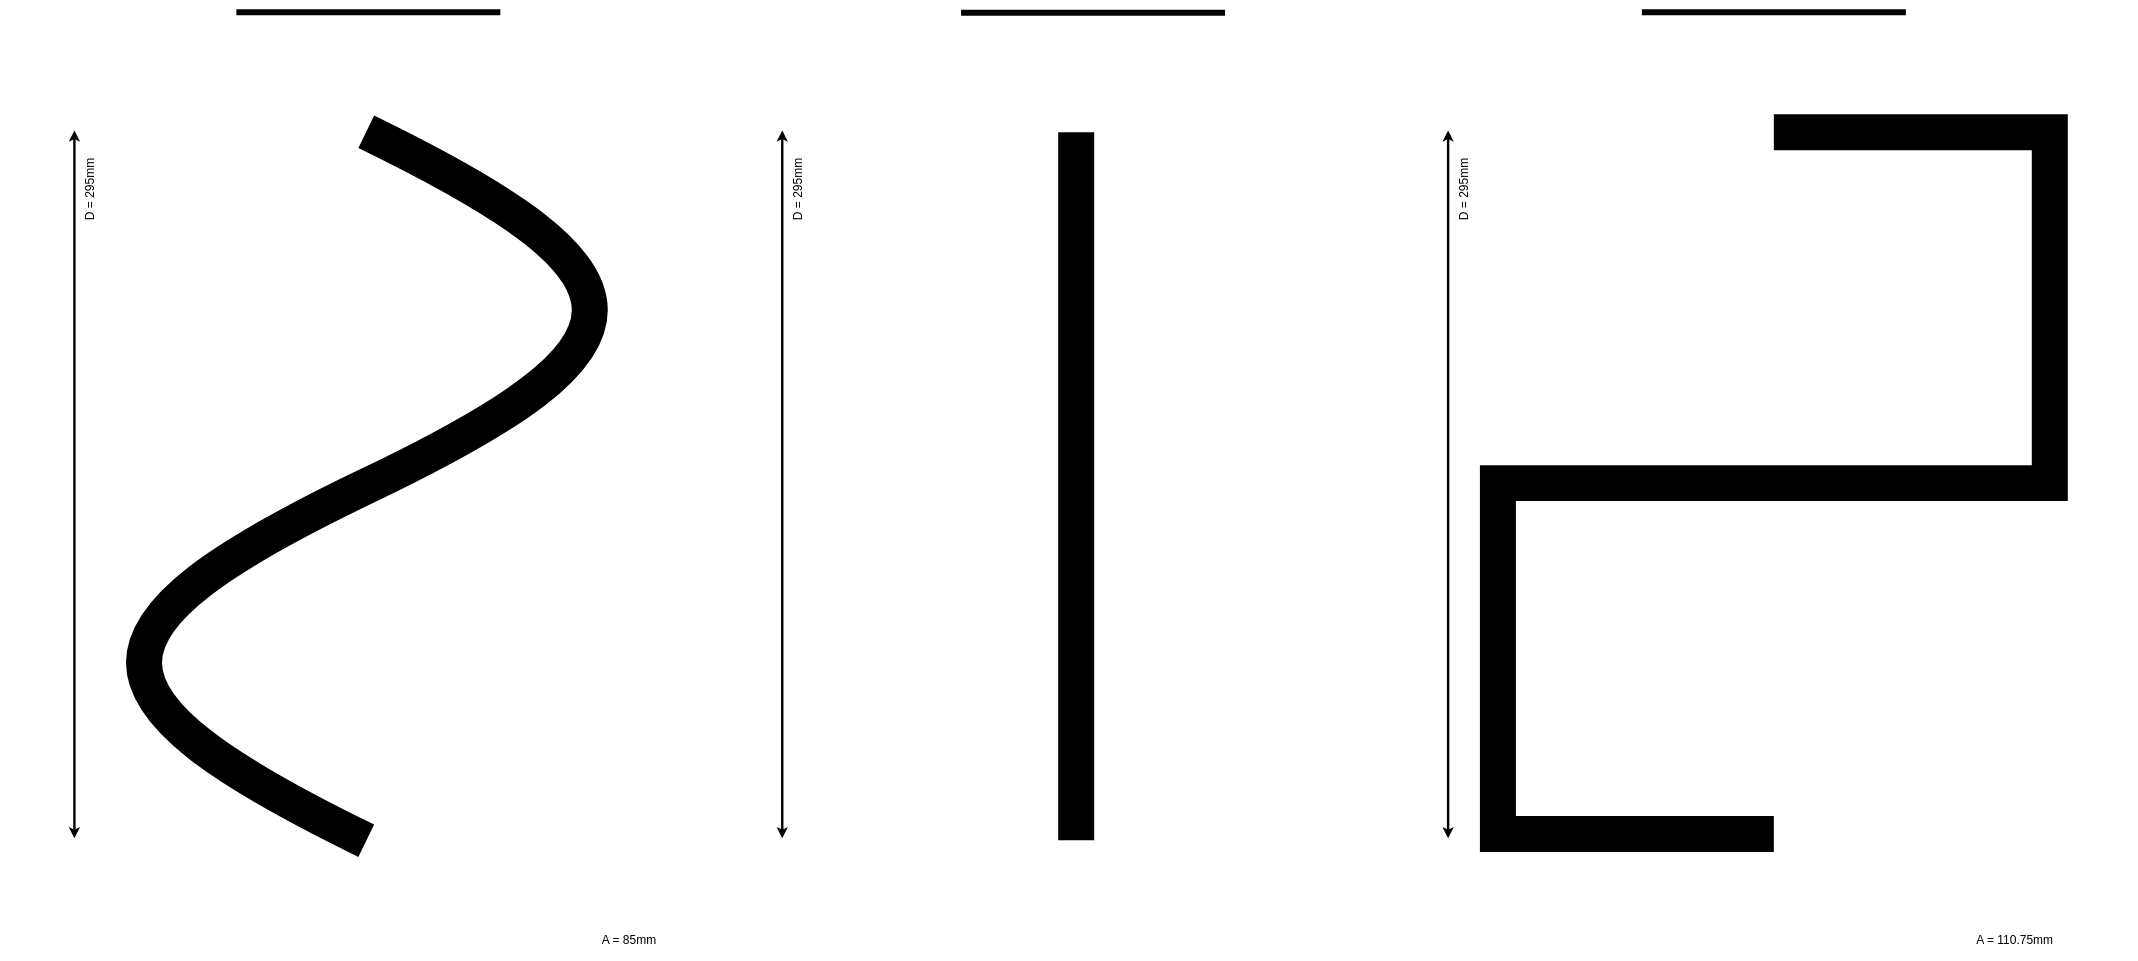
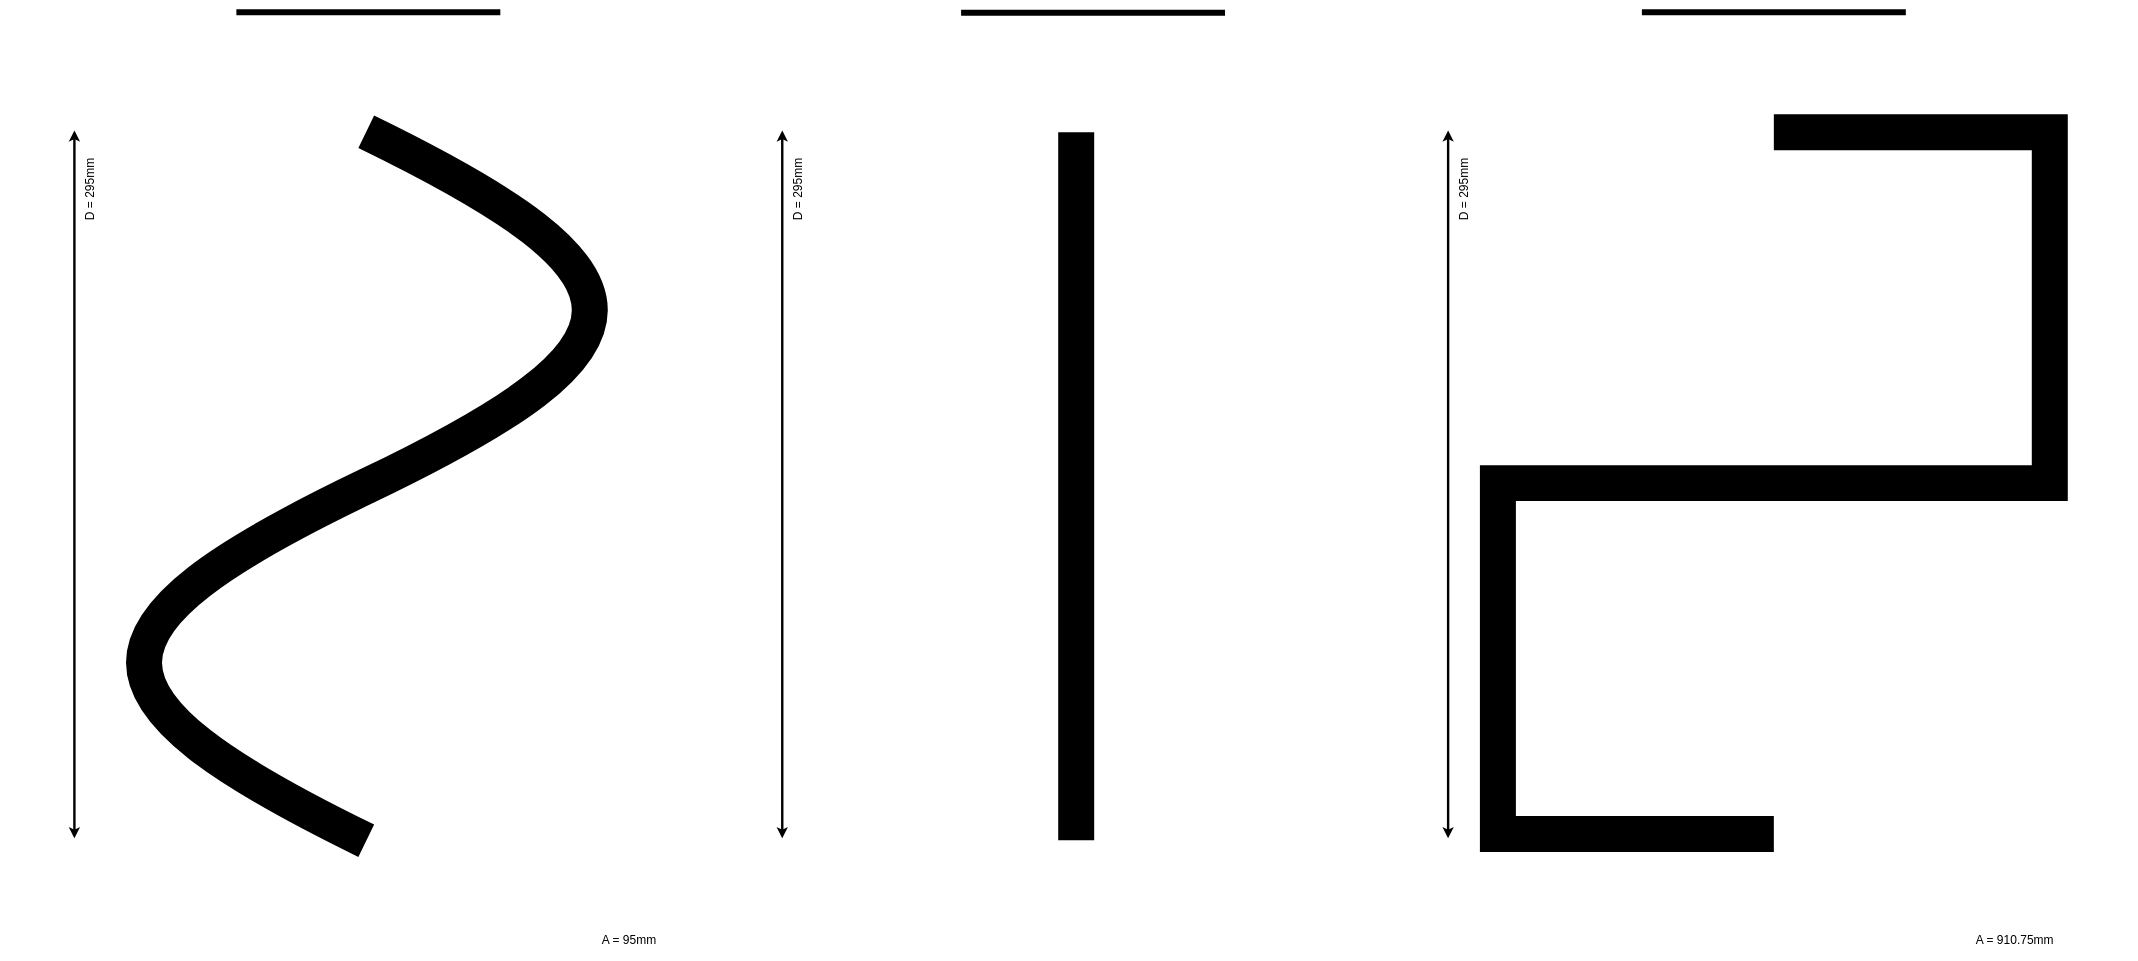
node "A = 85mm": label "A = 85mm" -> "A = 95mm"
node "A = 110.75mm": label "A = 110.75mm" -> "A = 910.75mm"
